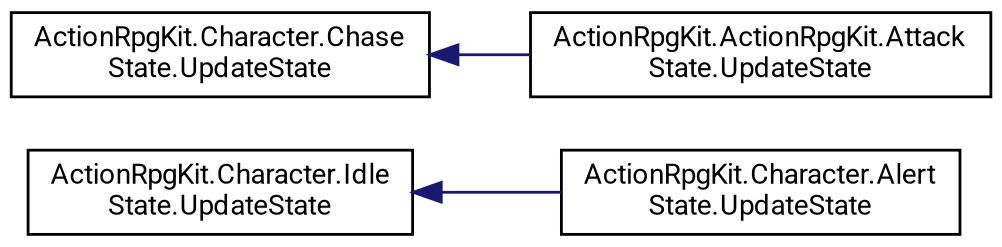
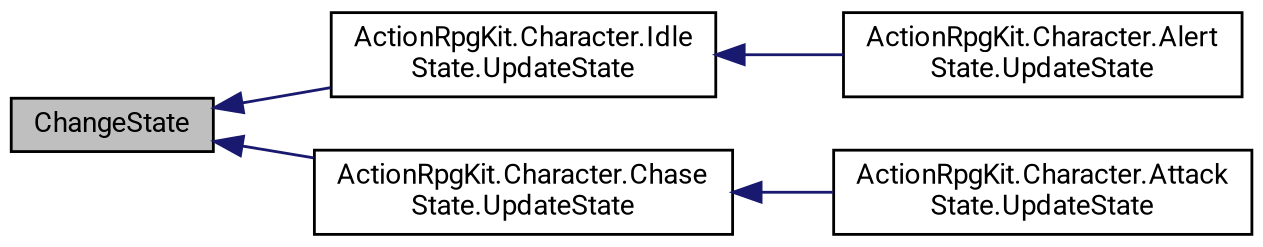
node "ActionRpgKit.ActionRpgKit.Attack State.UpdateState": label "ActionRpgKit.ActionRpgKit.Attack State.UpdateState" -> "ActionRpgKit.Character.Attack State.UpdateState"
node "ChangeState": added
